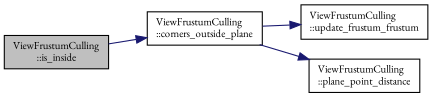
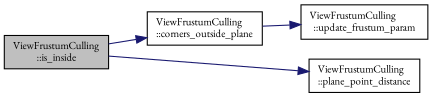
node "ViewFrustumCulling ::update_frustum_frustum": label "ViewFrustumCulling ::update_frustum_frustum" -> "ViewFrustumCulling ::update_frustum_param"
edge "ViewFrustumCulling ::corners_outside_plane" -> "ViewFrustumCulling ::plane_point_distance": now "ViewFrustumCulling ::is_inside" -> "ViewFrustumCulling ::plane_point_distance"
